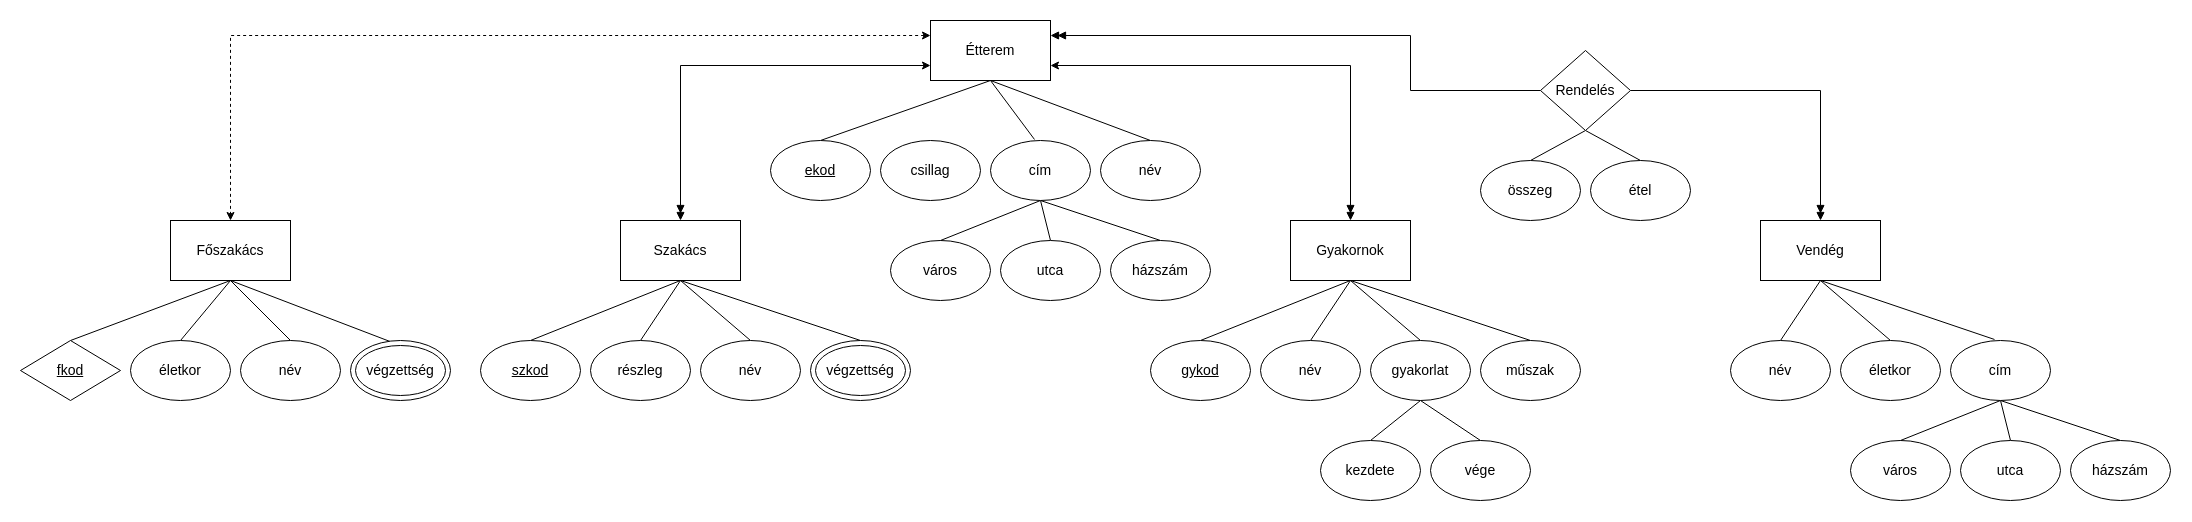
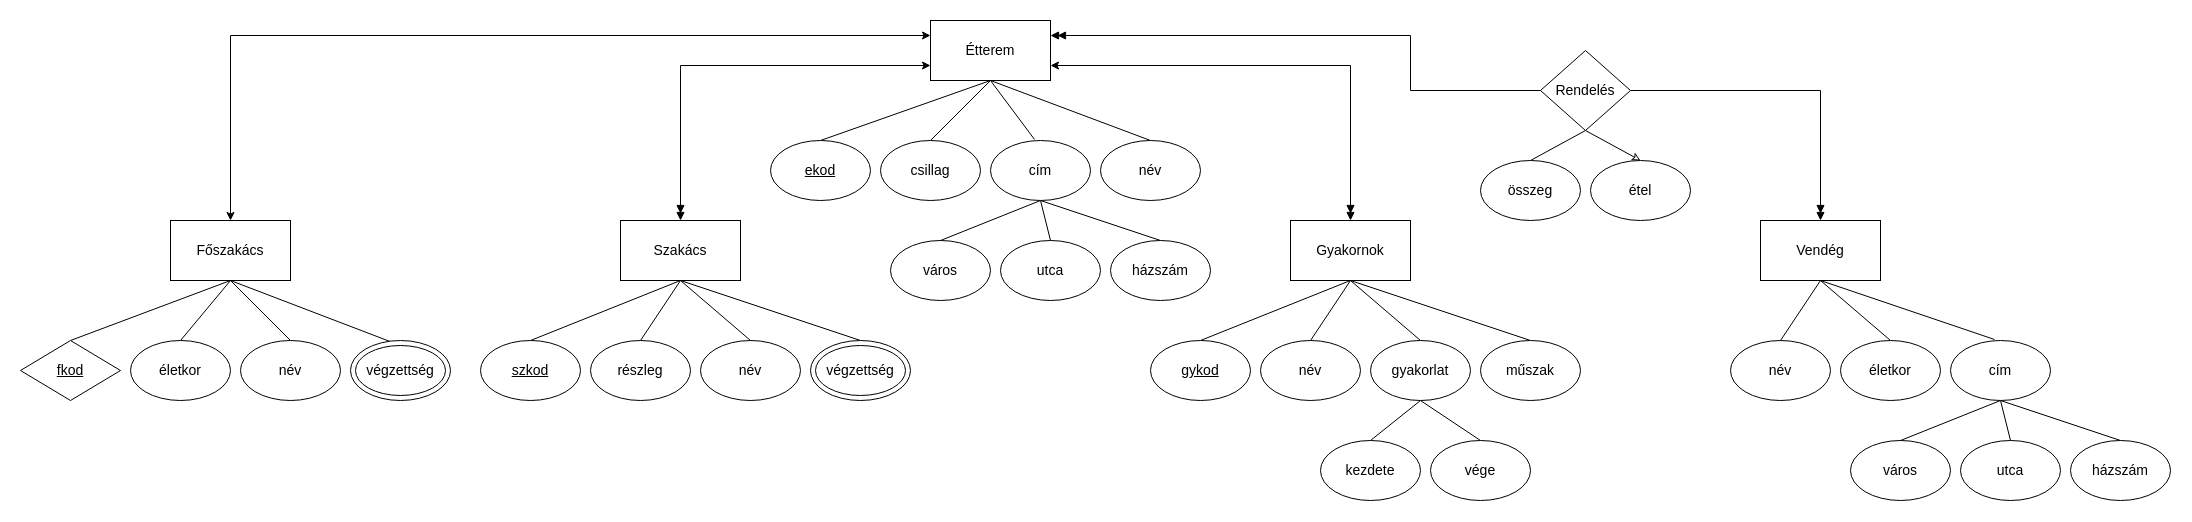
edge "Étterem" -- "Főszakács": style dashed -> solid
edge "Étterem" -- "csillag": added
edge "Rendelés" -- "étel": arrowhead none -> classic
